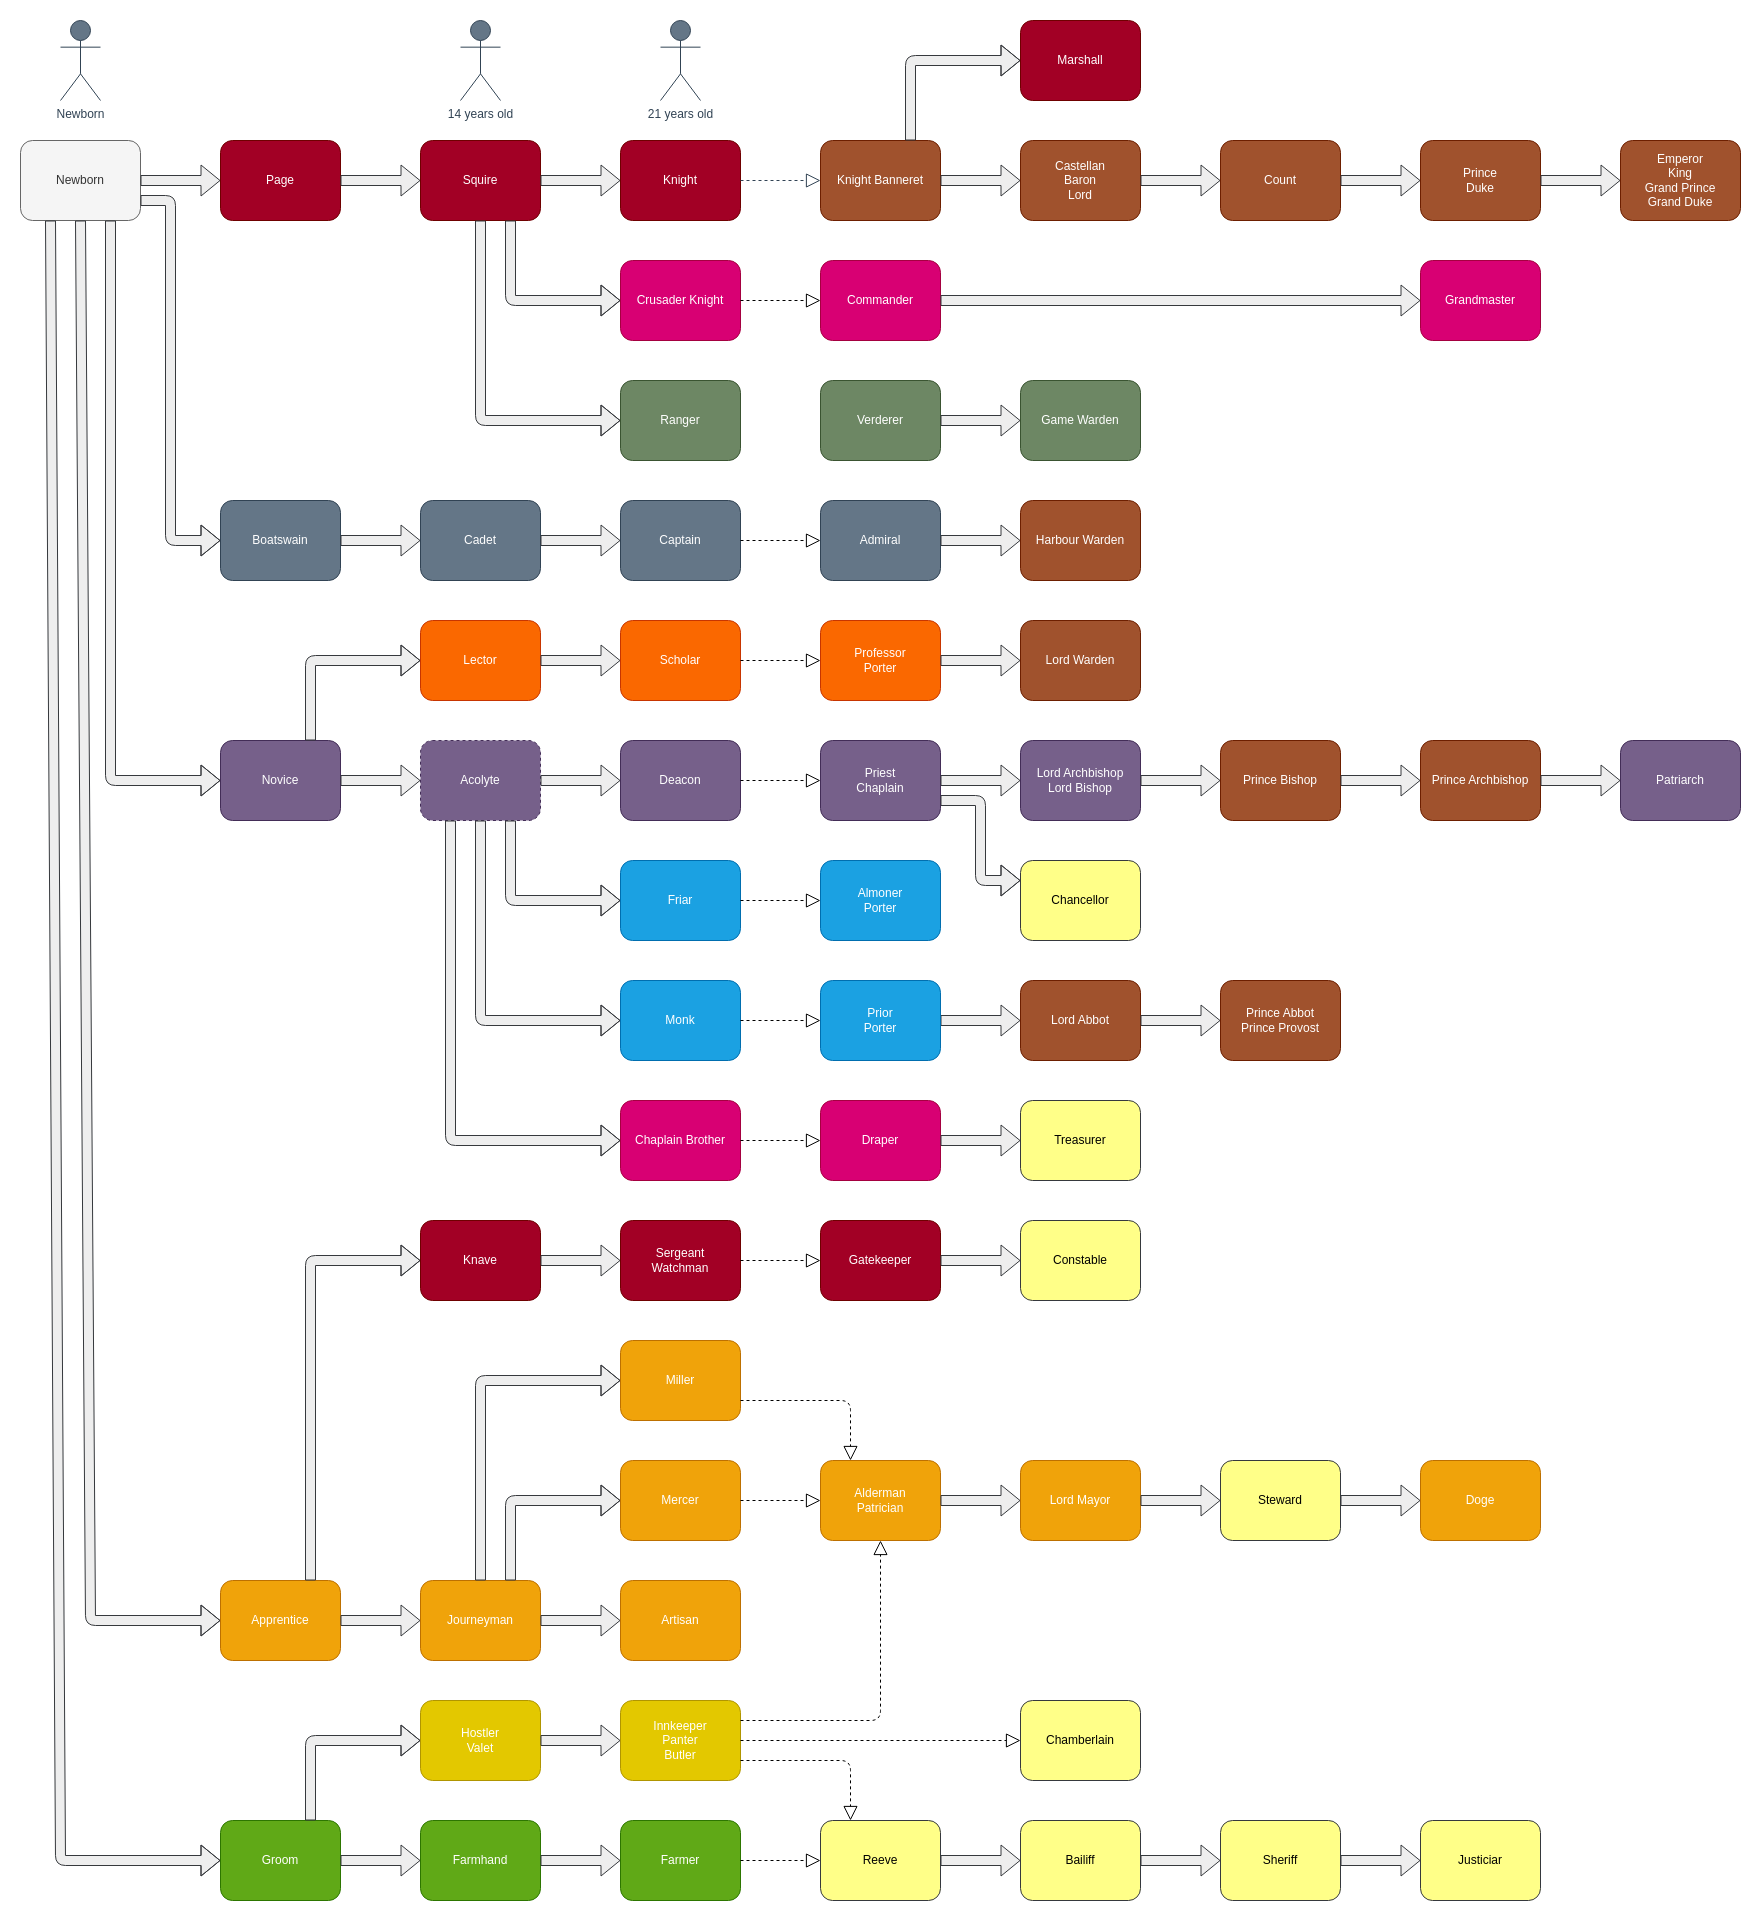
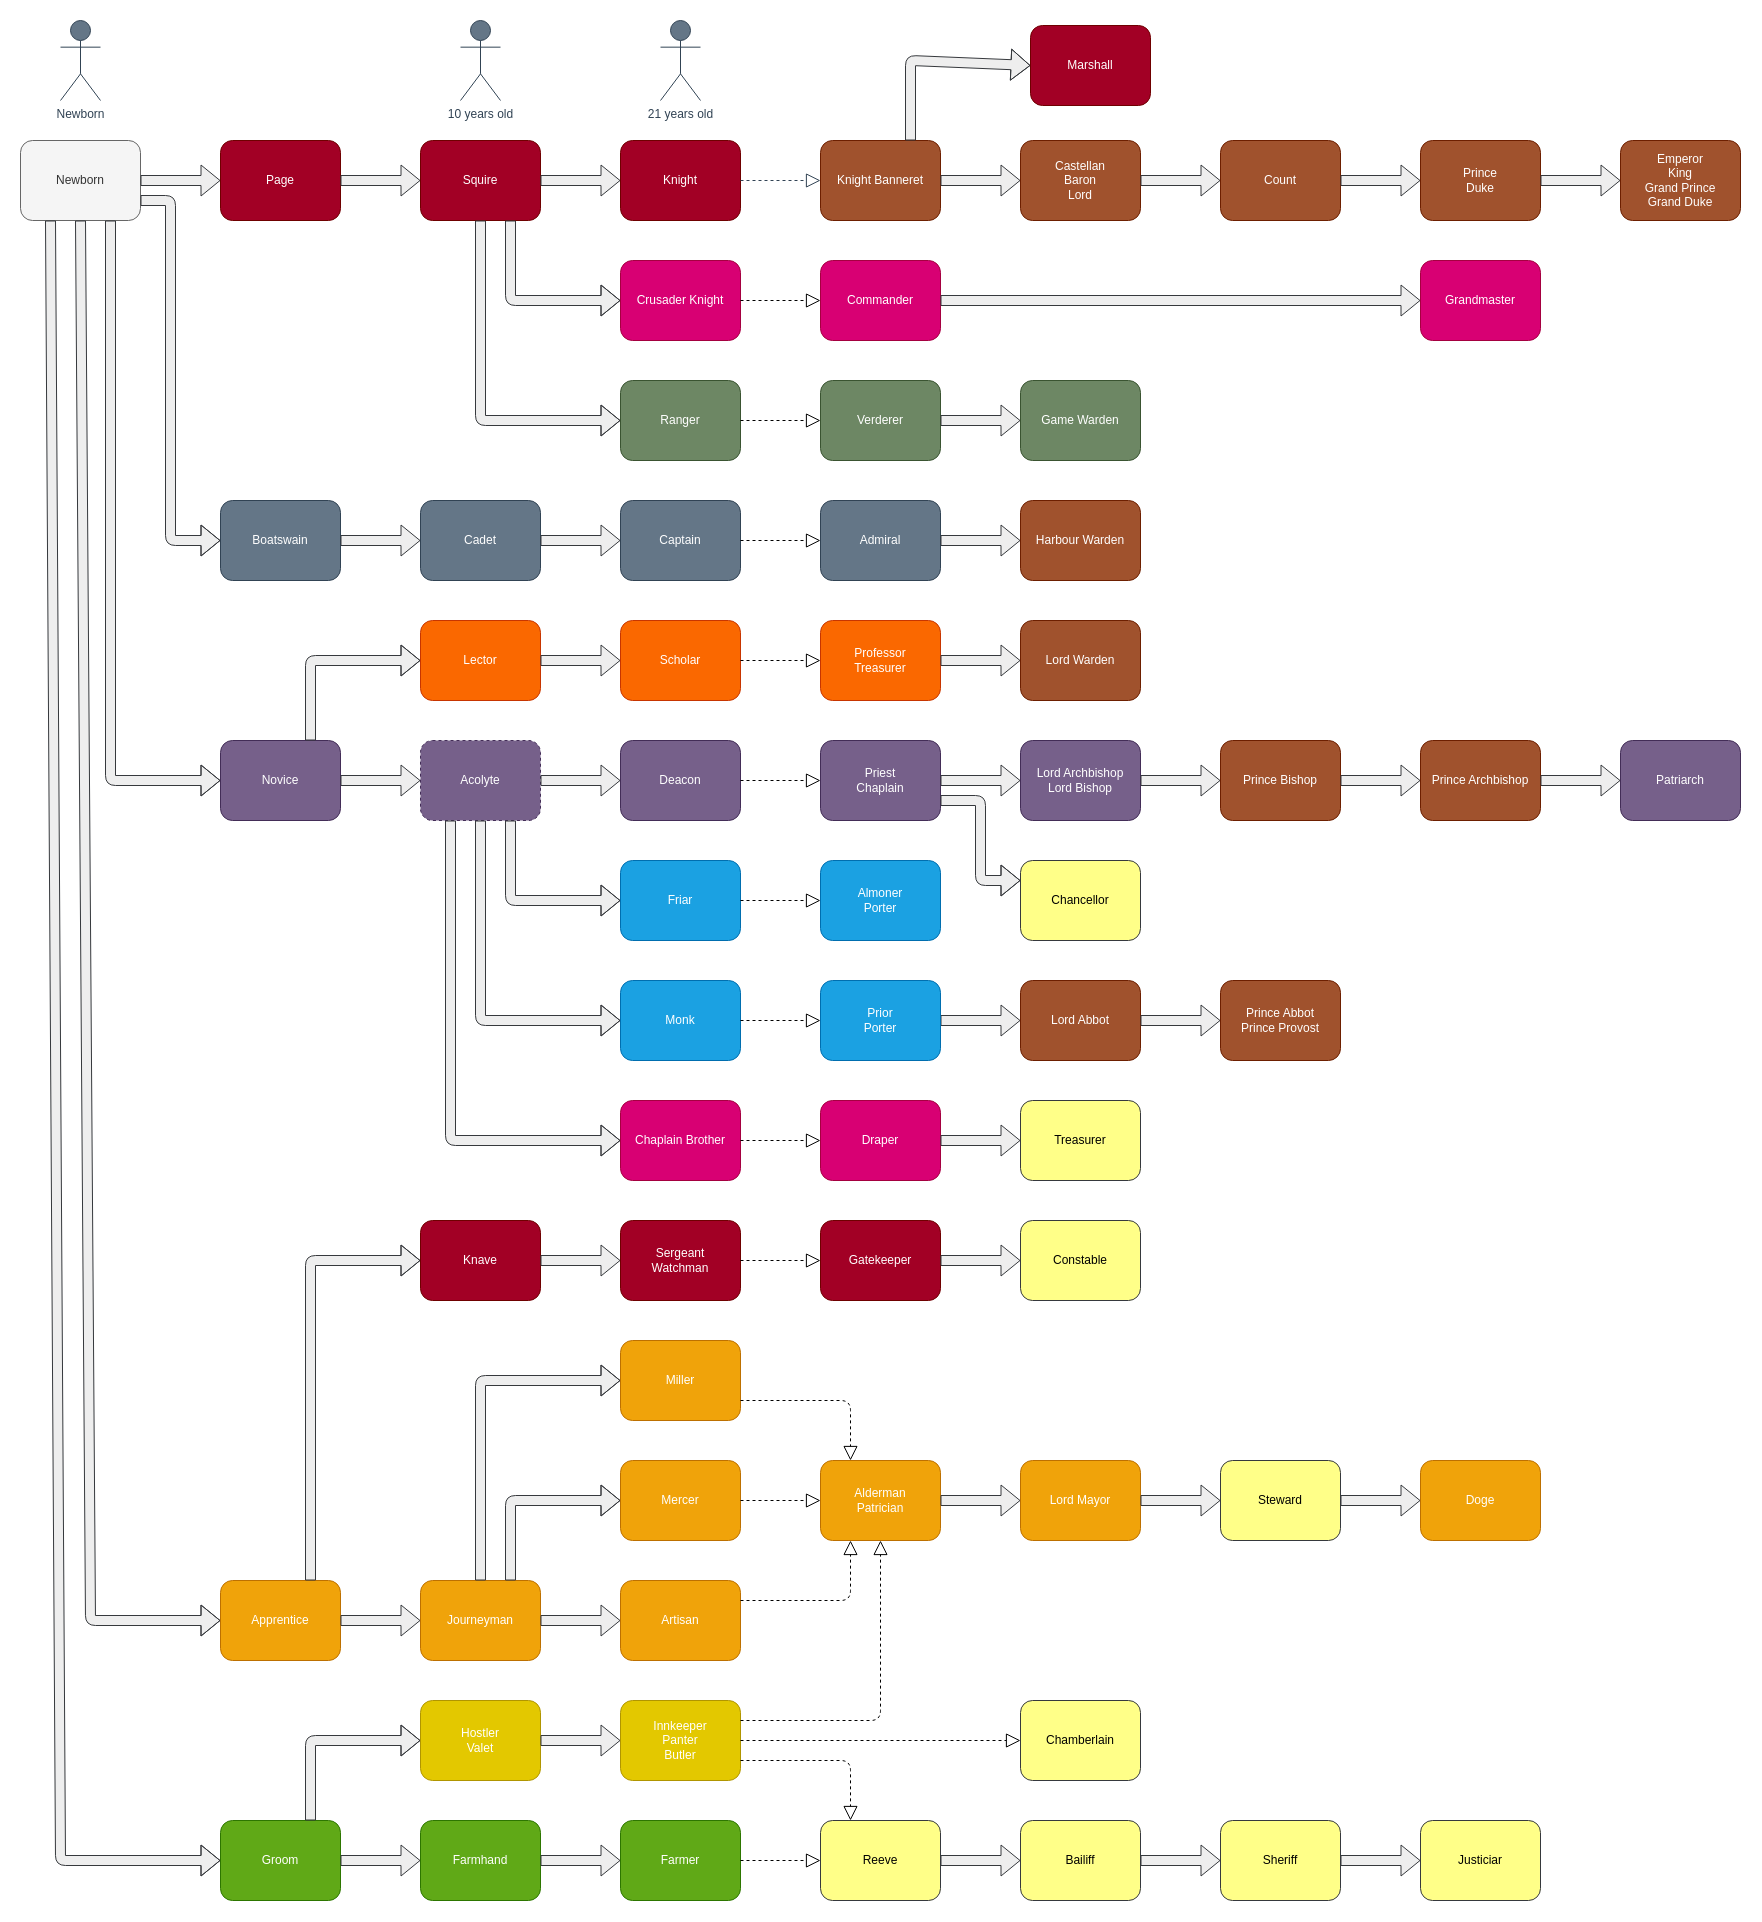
node "Marshall": moved (1081, 61) -> (1091, 66)
node "14 years old": label "14 years old" -> "10 years old"
edge "Ranger" -> "Verderer": added
node "Professor Porter": label "Professor Porter" -> "Professor Treasurer"
edge "Artisan" -> "Alderman Patrician": added
